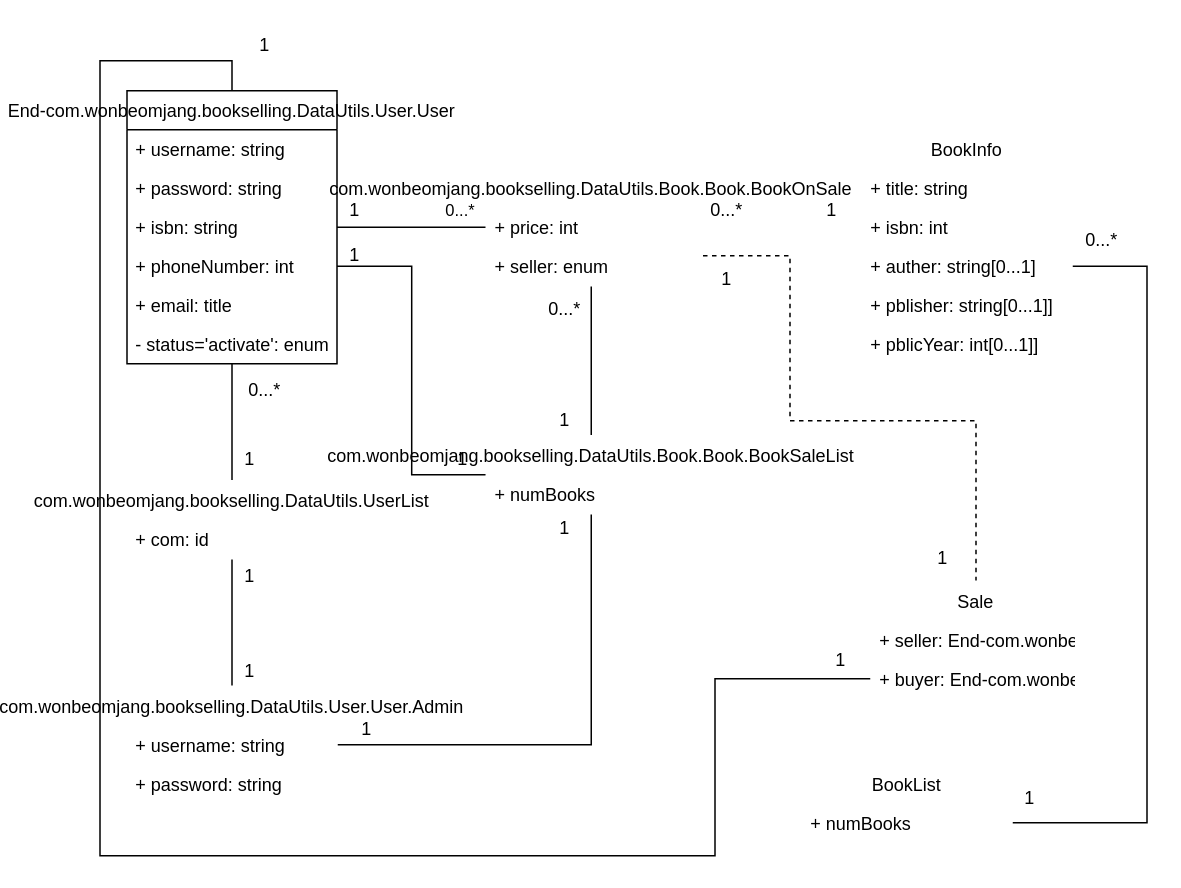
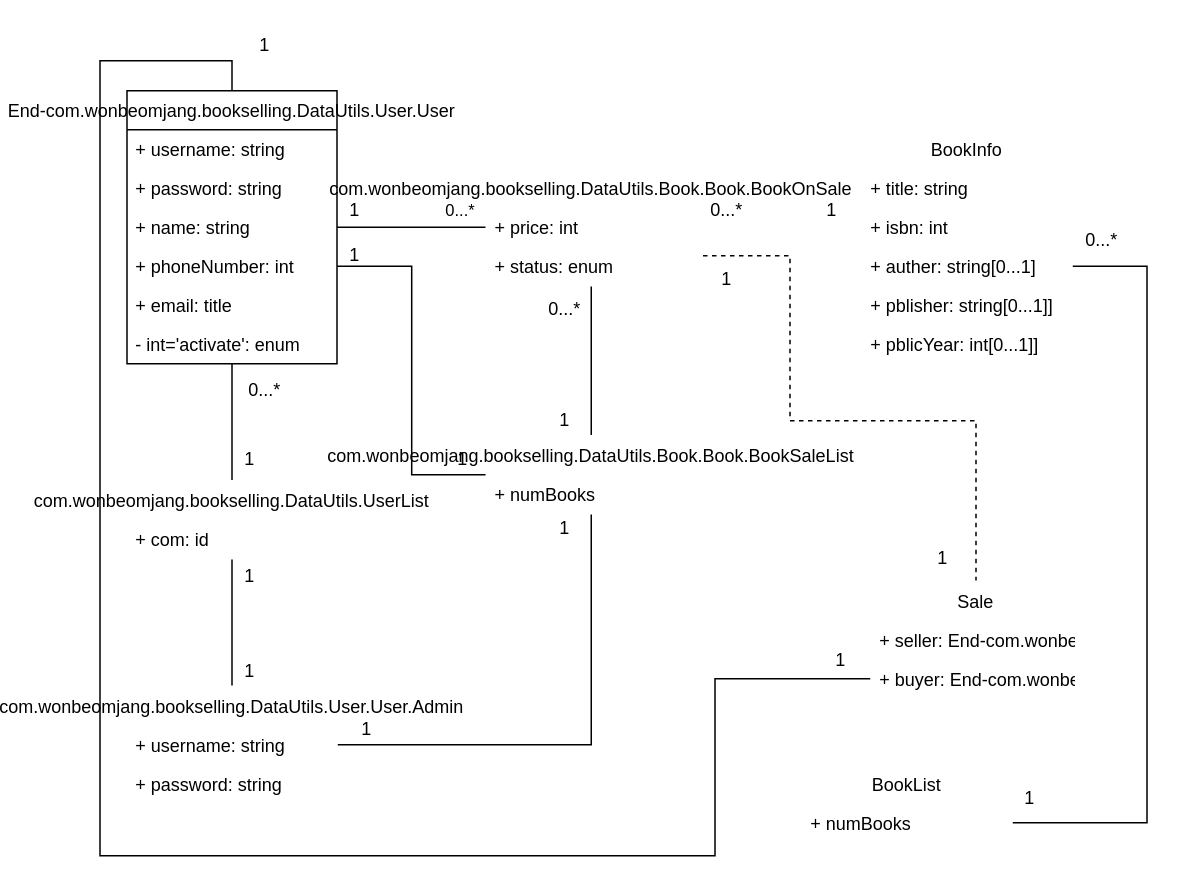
node "+ isbn: string": label "+ isbn: string" -> "+ name: string"
node "+ seller: enum": label "+ seller: enum" -> "+ status: enum"
node "- status='activate': enum": label "- status='activate': enum" -> "- int='activate': enum"
